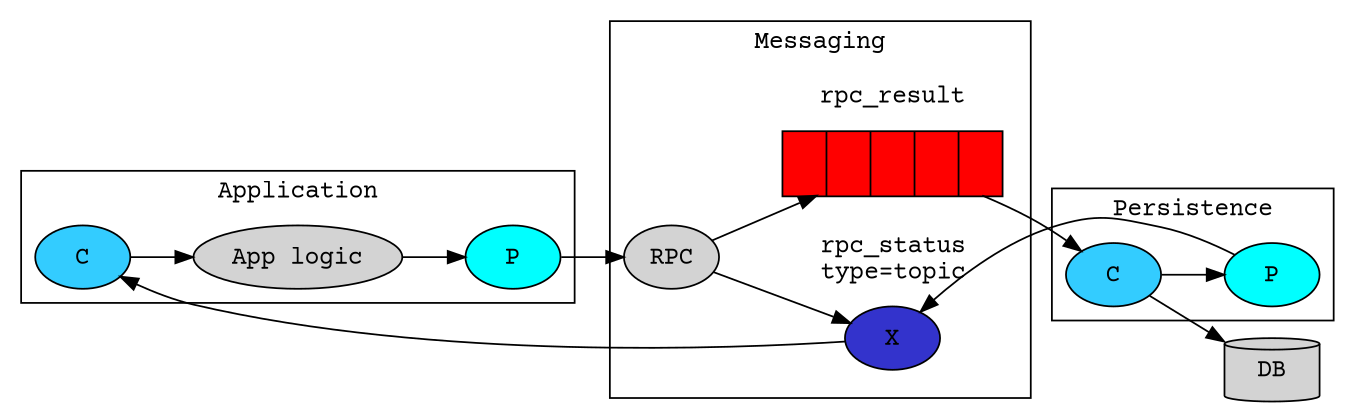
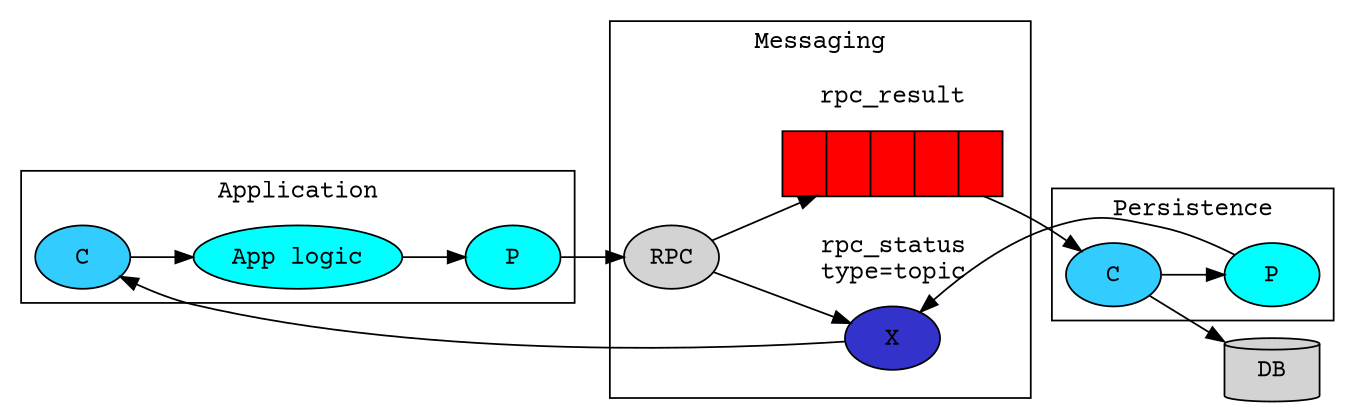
node "App logic": fillcolor lightgrey -> #00ffff
